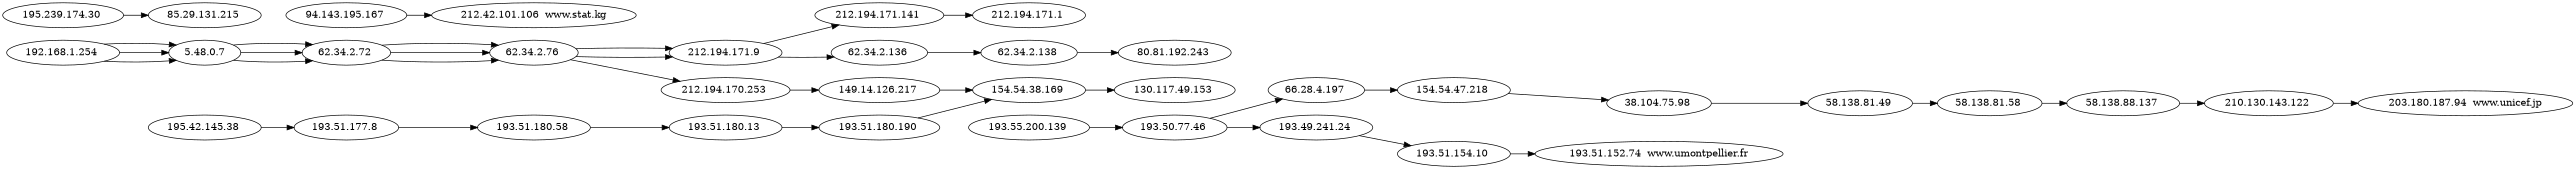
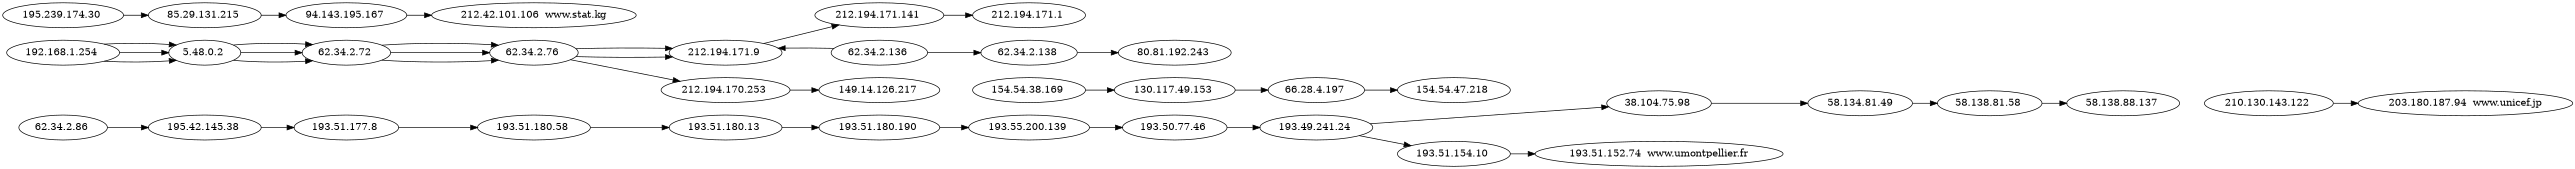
edge "85.29.131.215" -> "94.143.195.167": added
node "5.48.0.7": label "5.48.0.7" -> "5.48.0.2"
edge "212.194.171.9" -> "62.34.2.136": reversed
edge "149.14.126.217" -> "154.54.38.169": removed
edge "154.54.47.218" -> "38.104.75.98": now "193.49.241.24" -> "38.104.75.98"
node "58.138.81.49": label "58.138.81.49" -> "58.134.81.49"
edge "58.138.88.137" -> "210.130.143.122": removed
edge "193.51.180.190" -> "154.54.38.169": now "193.51.180.190" -> "193.55.200.139"
edge "193.50.77.46" -> "66.28.4.197": now "130.117.49.153" -> "66.28.4.197"
node "62.34.2.86": added
